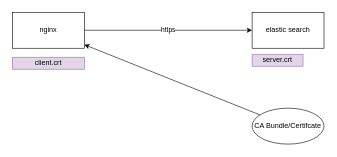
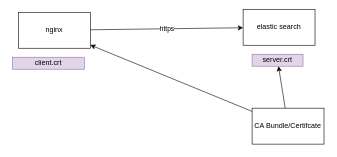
node "nginx": moved (48, 30) -> (54, 30)
node "elastic search": moved (288, 30) -> (279, 27)
edge "CA Bundle/Certifcate" -> "server.crt": added
node "CA Bundle/Certifcate": shape ellipse -> rectangle
